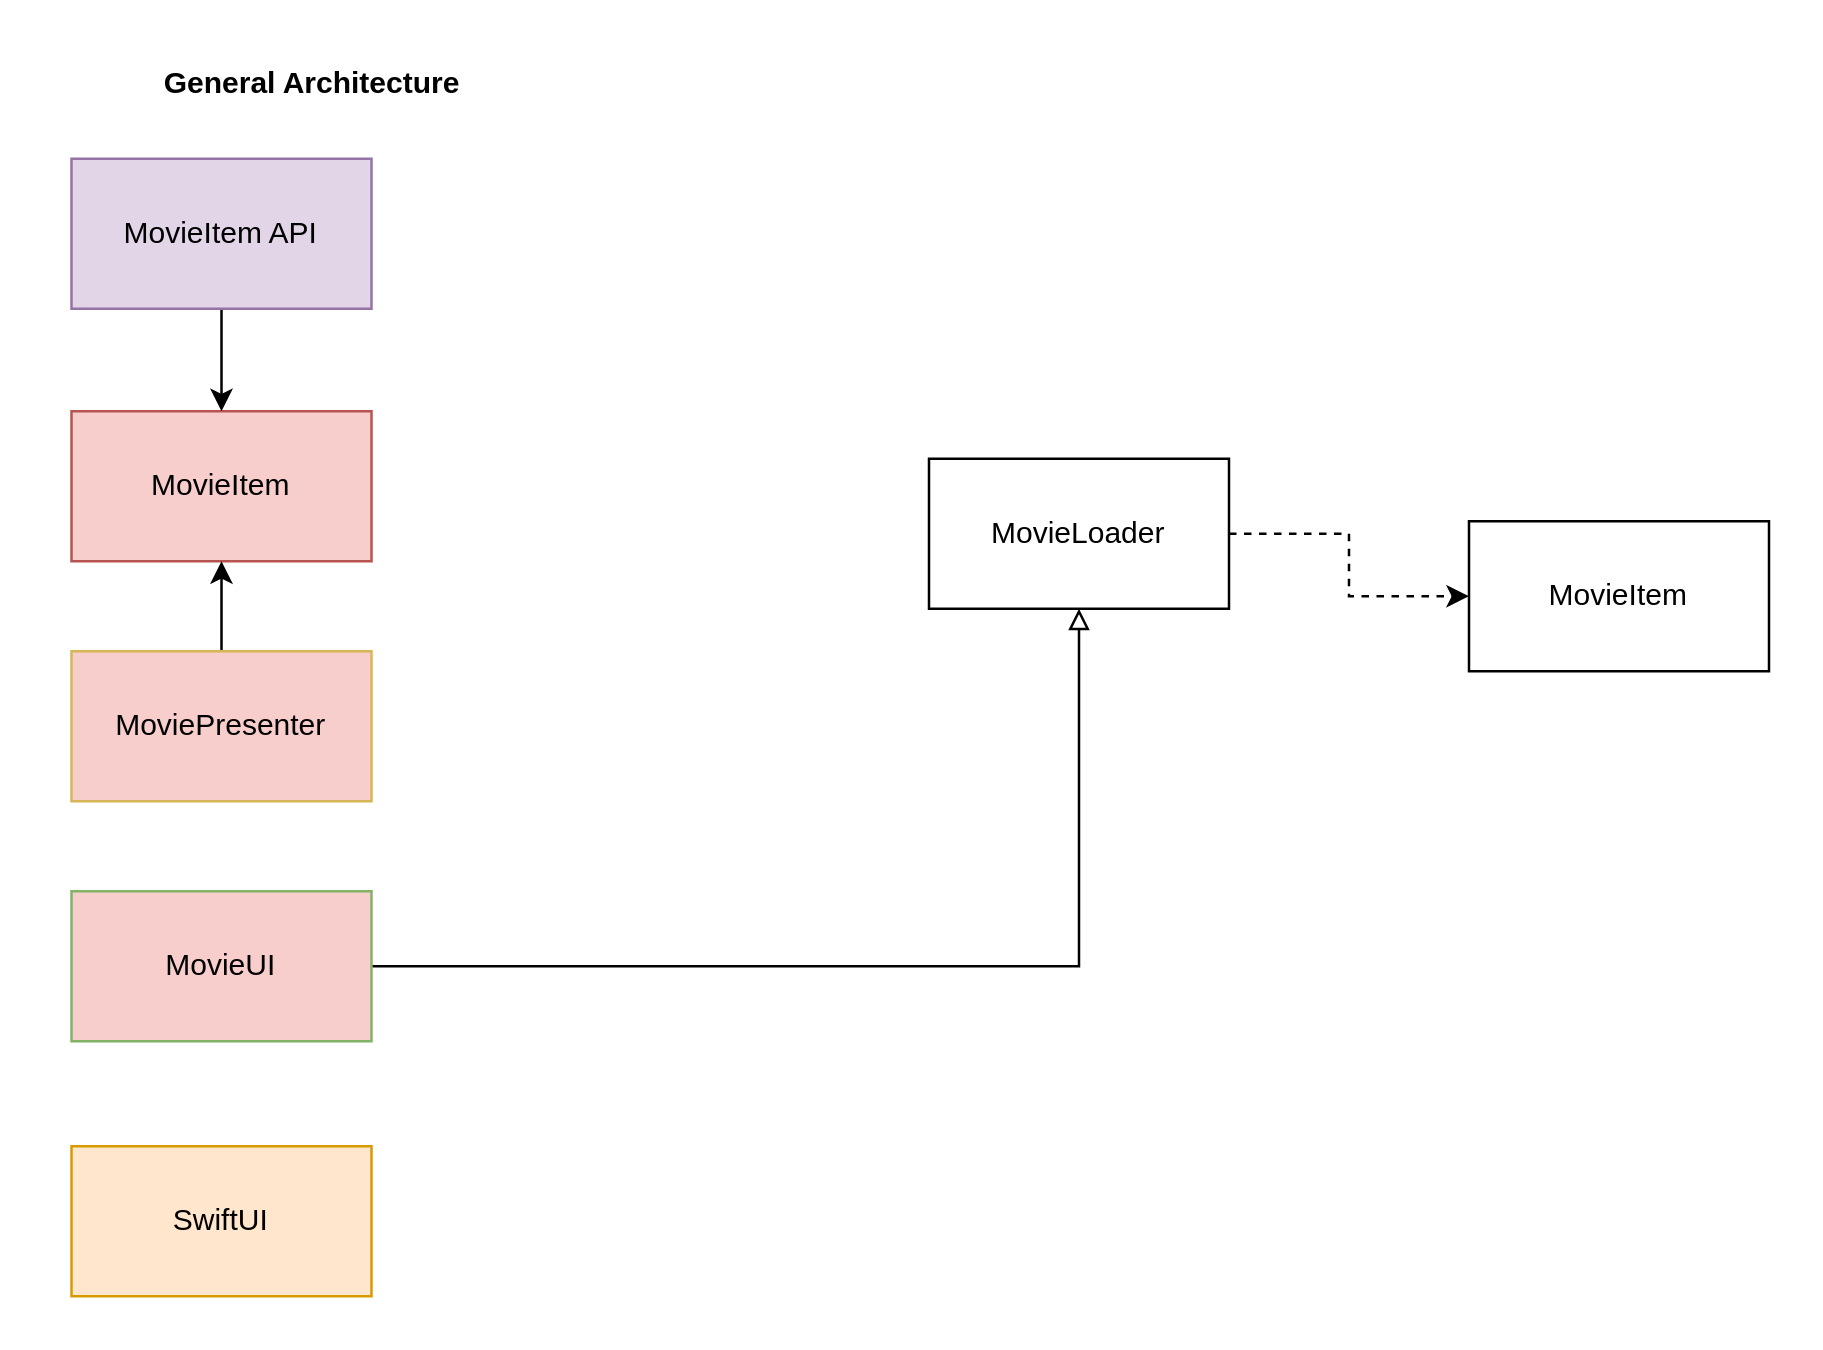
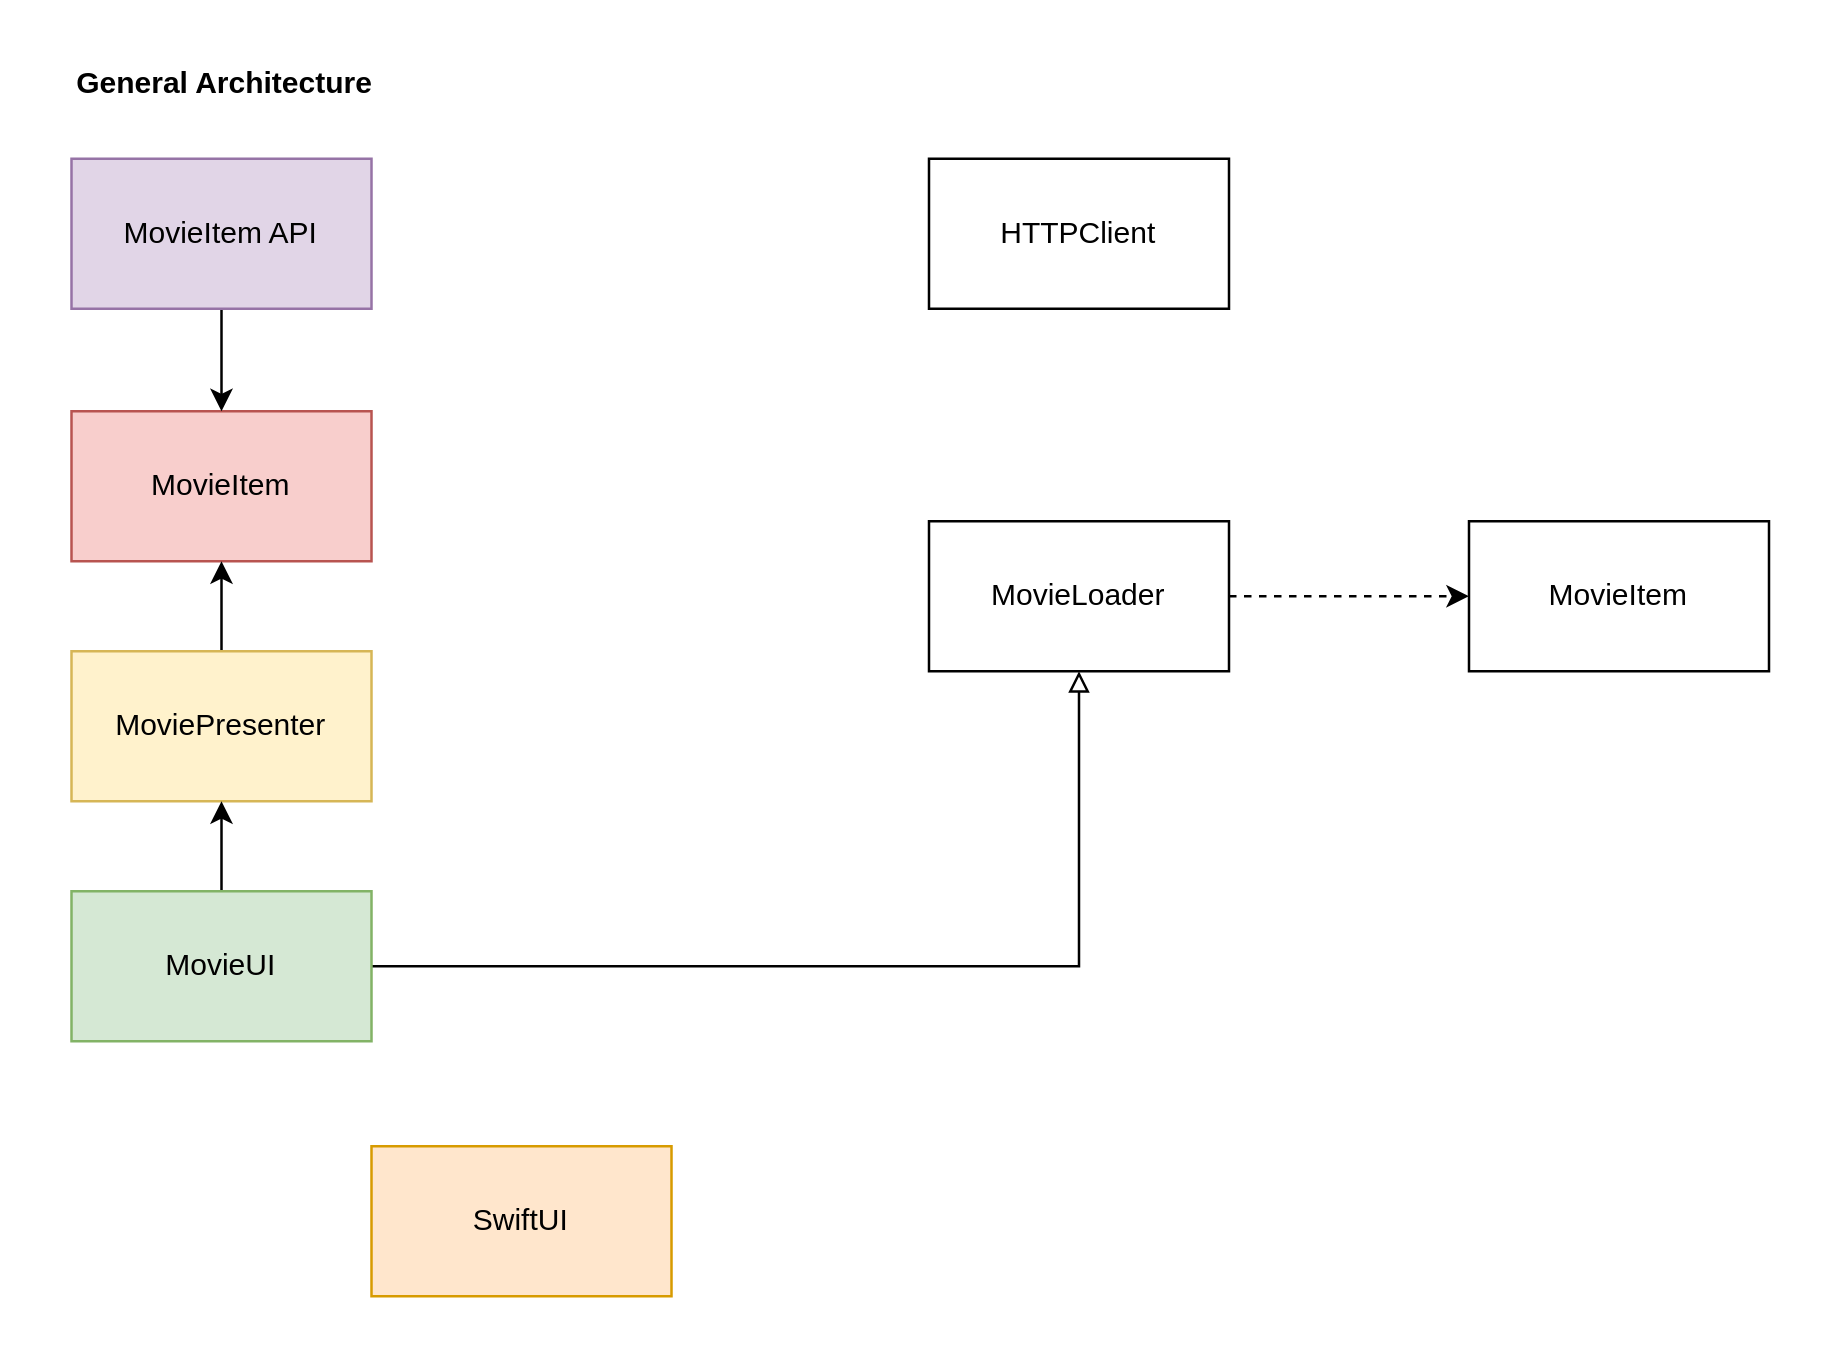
node "General Architecture": moved (310, 84) -> (223, 84)
node "HTTPClient": added
node "MovieLoader": moved (1079, 534) -> (1079, 596)
node "MoviePresenter": fillcolor #f8cecc -> #fff2cc
edge "MovieUI" -> "MoviePresenter": added
node "MovieUI": fillcolor #f8cecc -> #d5e8d4
node "SwiftUI": moved (221, 1221) -> (521, 1221)
